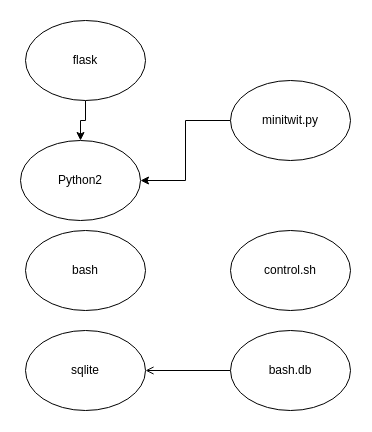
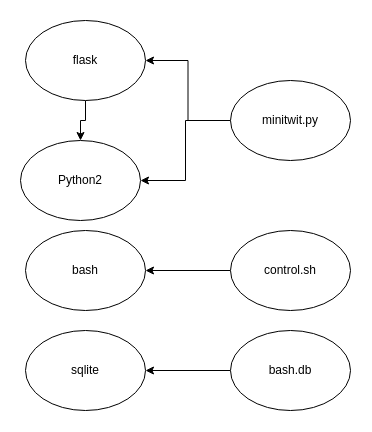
edge "minitwit.py" -> "flask": added
edge "control.sh" -> "bash": added
edge "bash.db" -> "sqlite": arrowhead open -> classic
